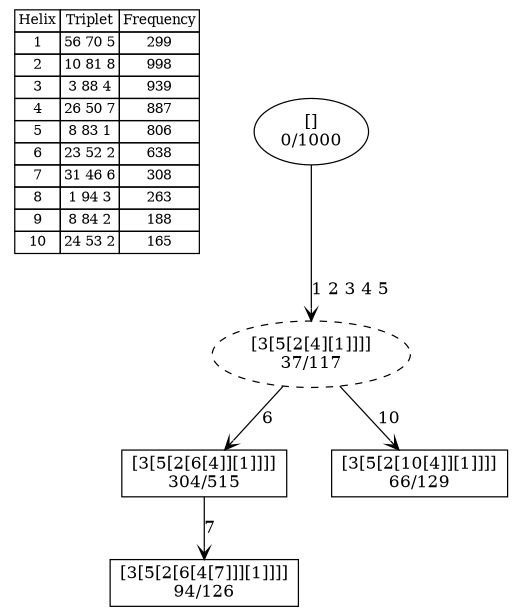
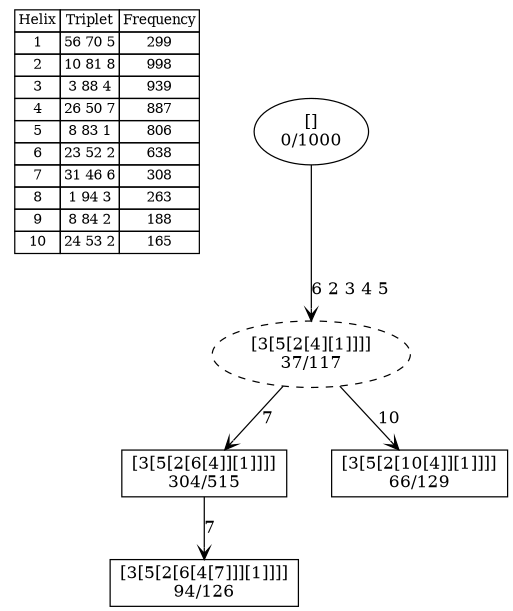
edge "[] 0/1000" -> "[3[5[2[4][1]]]] 37/117": label "1 2 3 4 5 " -> "6 2 3 4 5 "
edge "[3[5[2[4][1]]]] 37/117" -> "[3[5[2[6[4]][1]]]] 304/515": label "6 " -> "7 "
